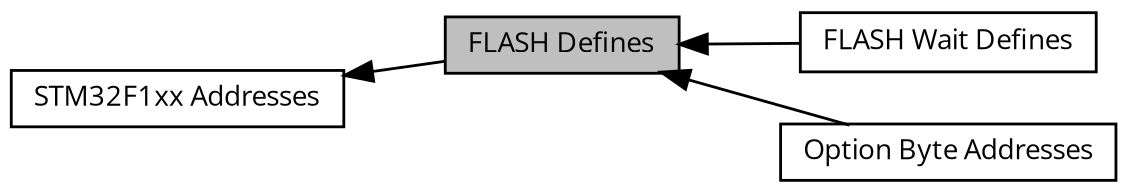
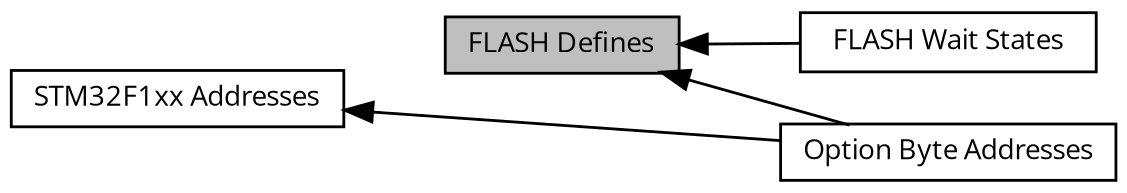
node "FLASH Wait Defines": label "FLASH Wait Defines" -> "FLASH Wait States"
edge "FLASH Defines" -> "STM32F1xx Addresses": now "Option Byte Addresses" -> "STM32F1xx Addresses"
